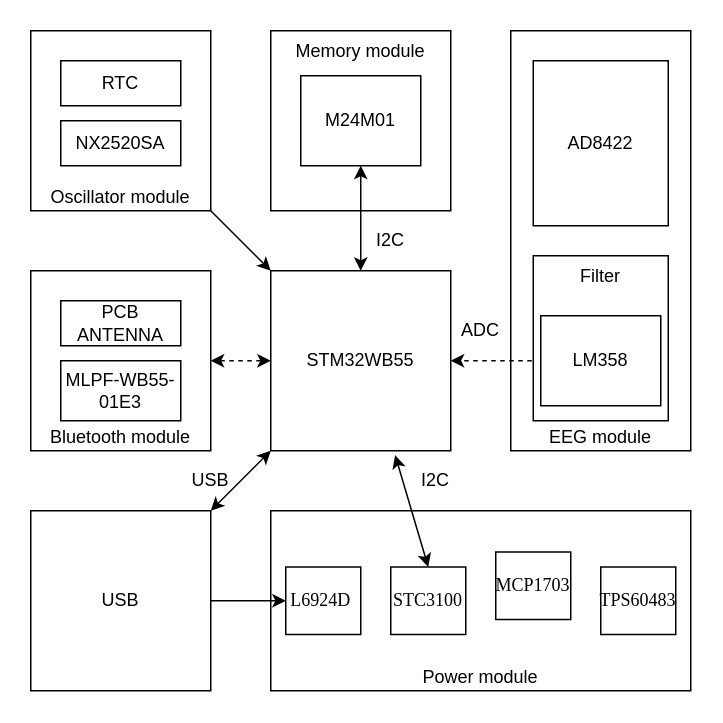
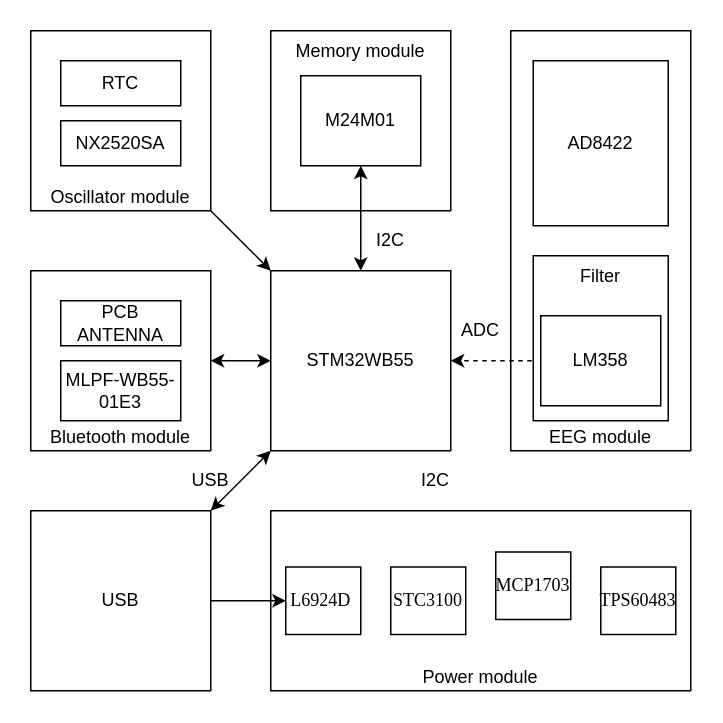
edge "Bluetooth module" -- "STM32WB55": style dashed -> solid
edge "STM32WB55" -- "STC3100": removed
